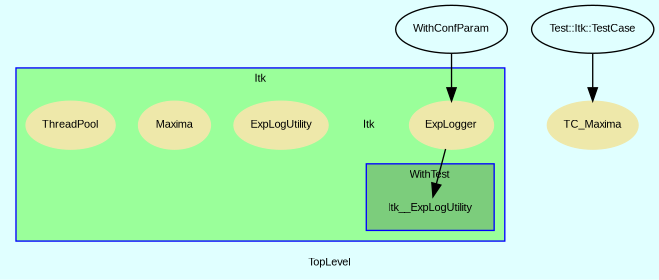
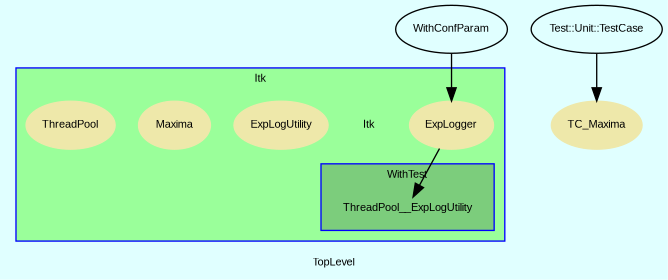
node "Test::Itk::TestCase": label "Test::Itk::TestCase" -> "Test::Unit::TestCase"
node "Itk__ExpLogUtility": label "Itk__ExpLogUtility" -> "ThreadPool__ExpLogUtility"
